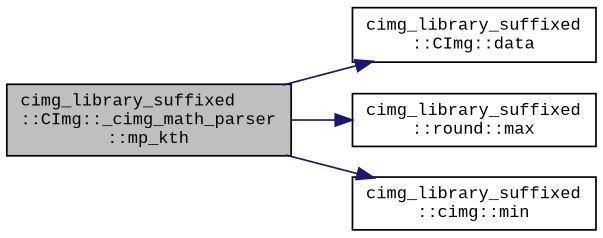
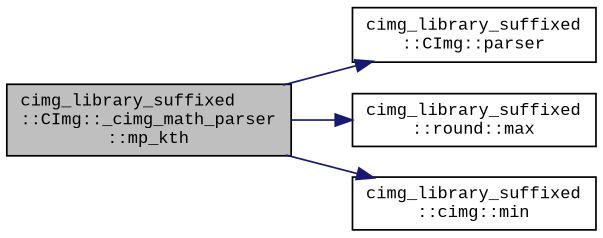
node "cimg_library_suffixed ::CImg::data": label "cimg_library_suffixed ::CImg::data" -> "cimg_library_suffixed ::CImg::parser"
